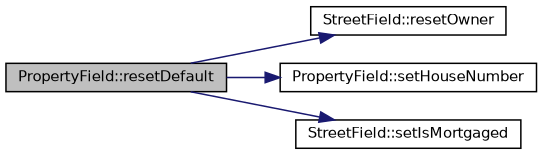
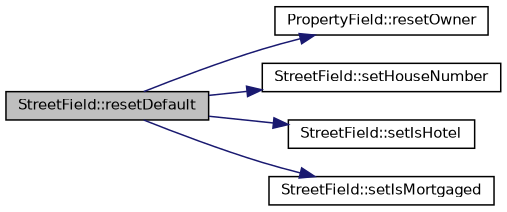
node "StreetField::resetOwner": label "StreetField::resetOwner" -> "PropertyField::resetOwner"
node "PropertyField::resetDefault": label "PropertyField::resetDefault" -> "StreetField::resetDefault"
node "PropertyField::setHouseNumber": label "PropertyField::setHouseNumber" -> "StreetField::setHouseNumber"
node "StreetField::setIsHotel": added
